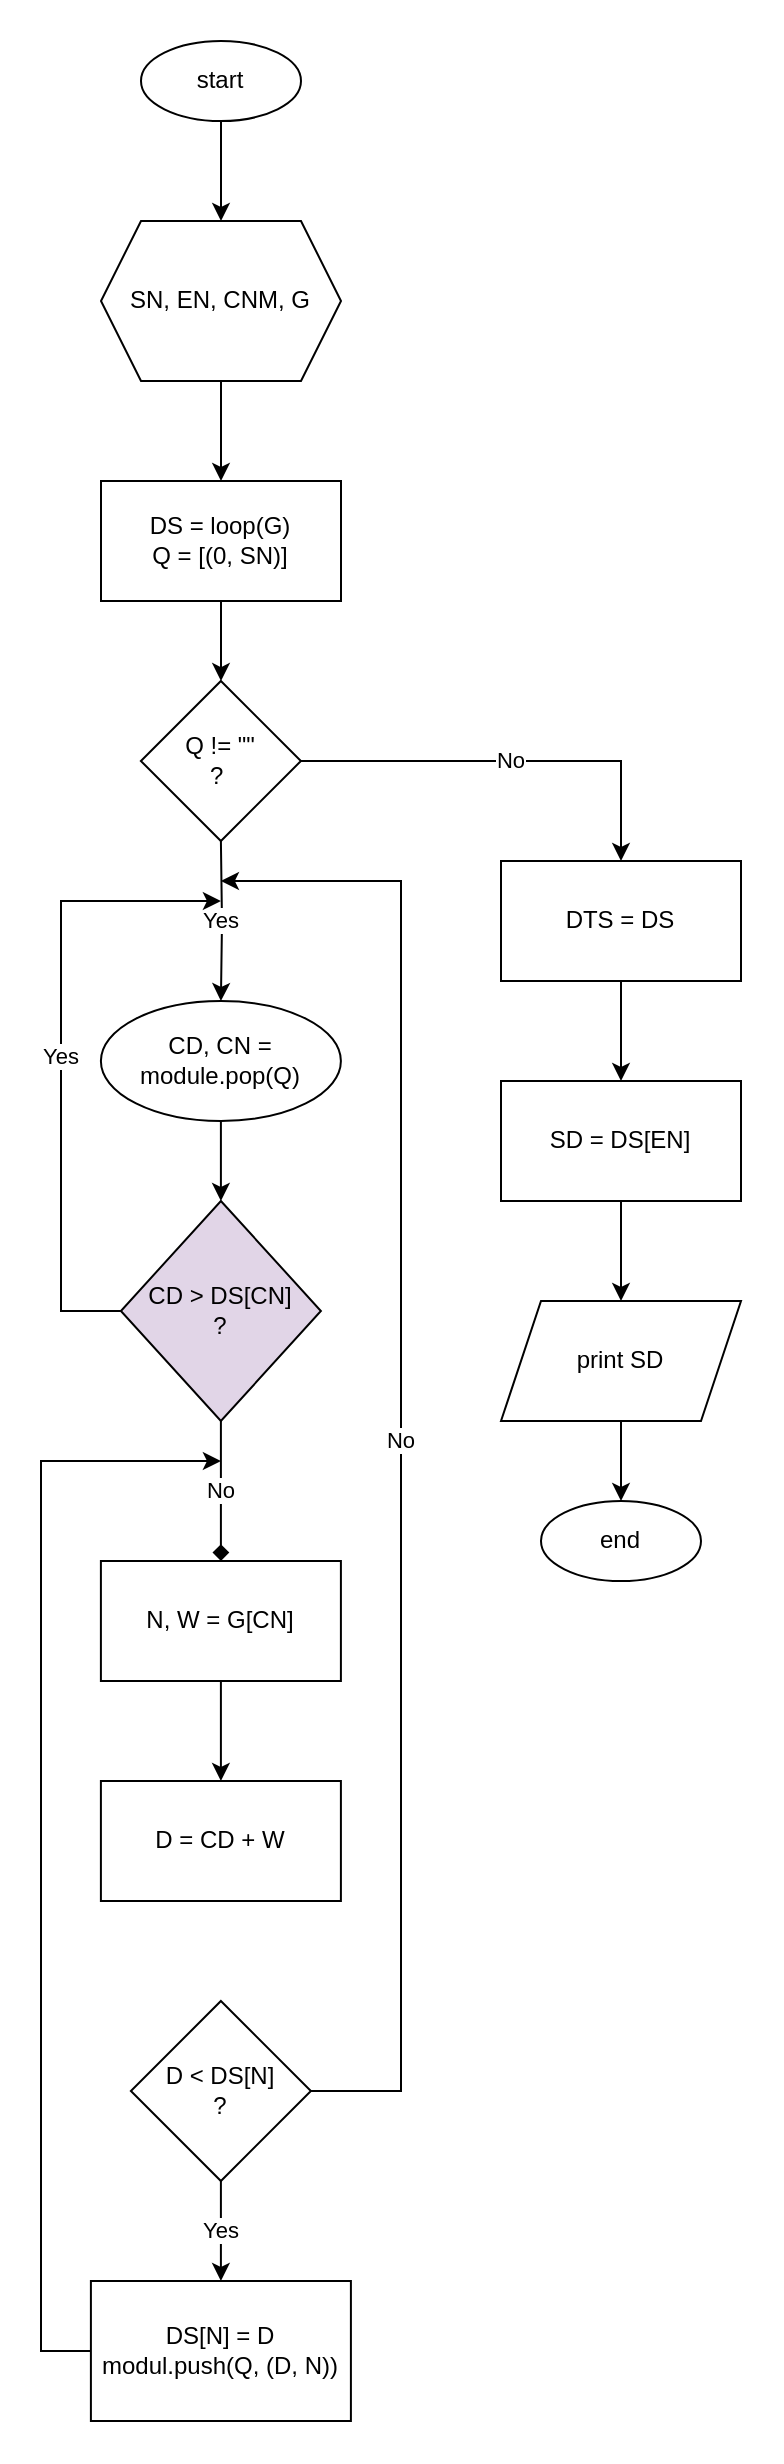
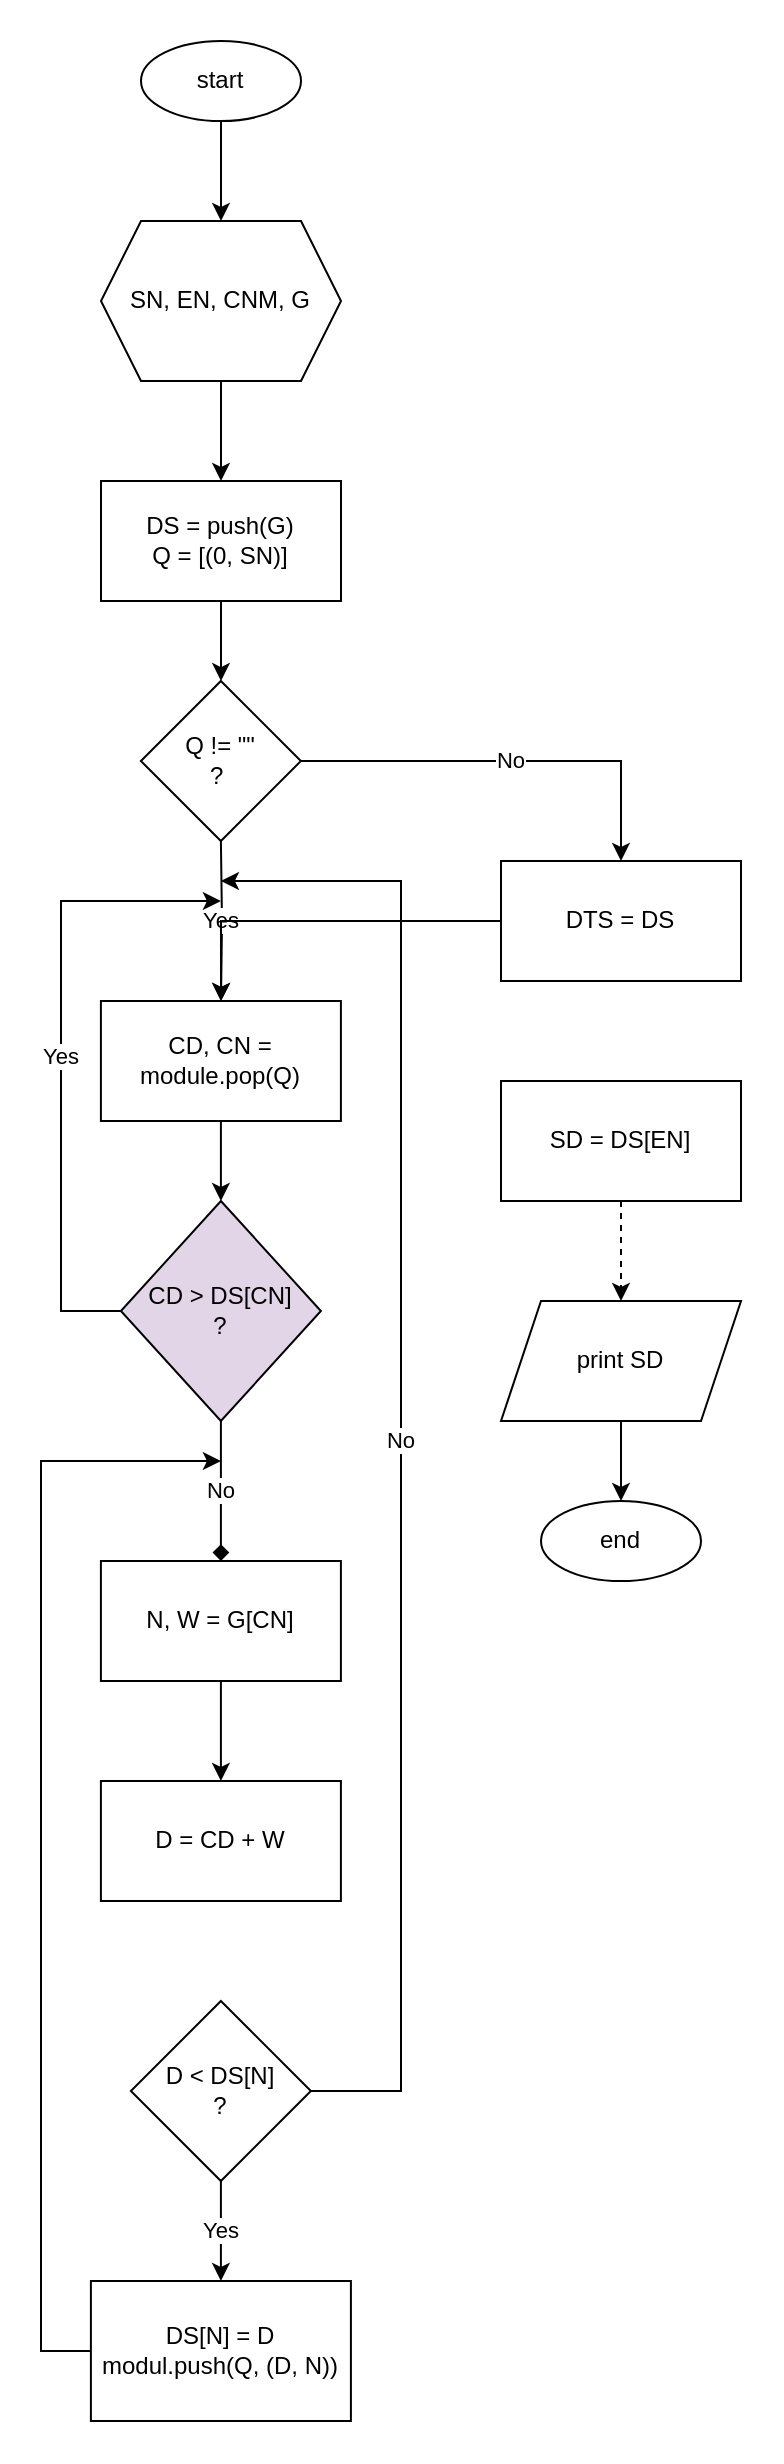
node "DS = loop(G) Q = [(0, SN)]": label "DS = loop(G) Q = [(0, SN)]" -> "DS = push(G) Q = [(0, SN)]"
edge "DTS = DS" -> "SD = DS[EN]": now "DTS = DS" -> "CD, CN = module.pop(Q)"
node "CD, CN = module.pop(Q)": shape ellipse -> rectangle
edge "SD = DS[EN]" -> "print SD": style solid -> dashed
